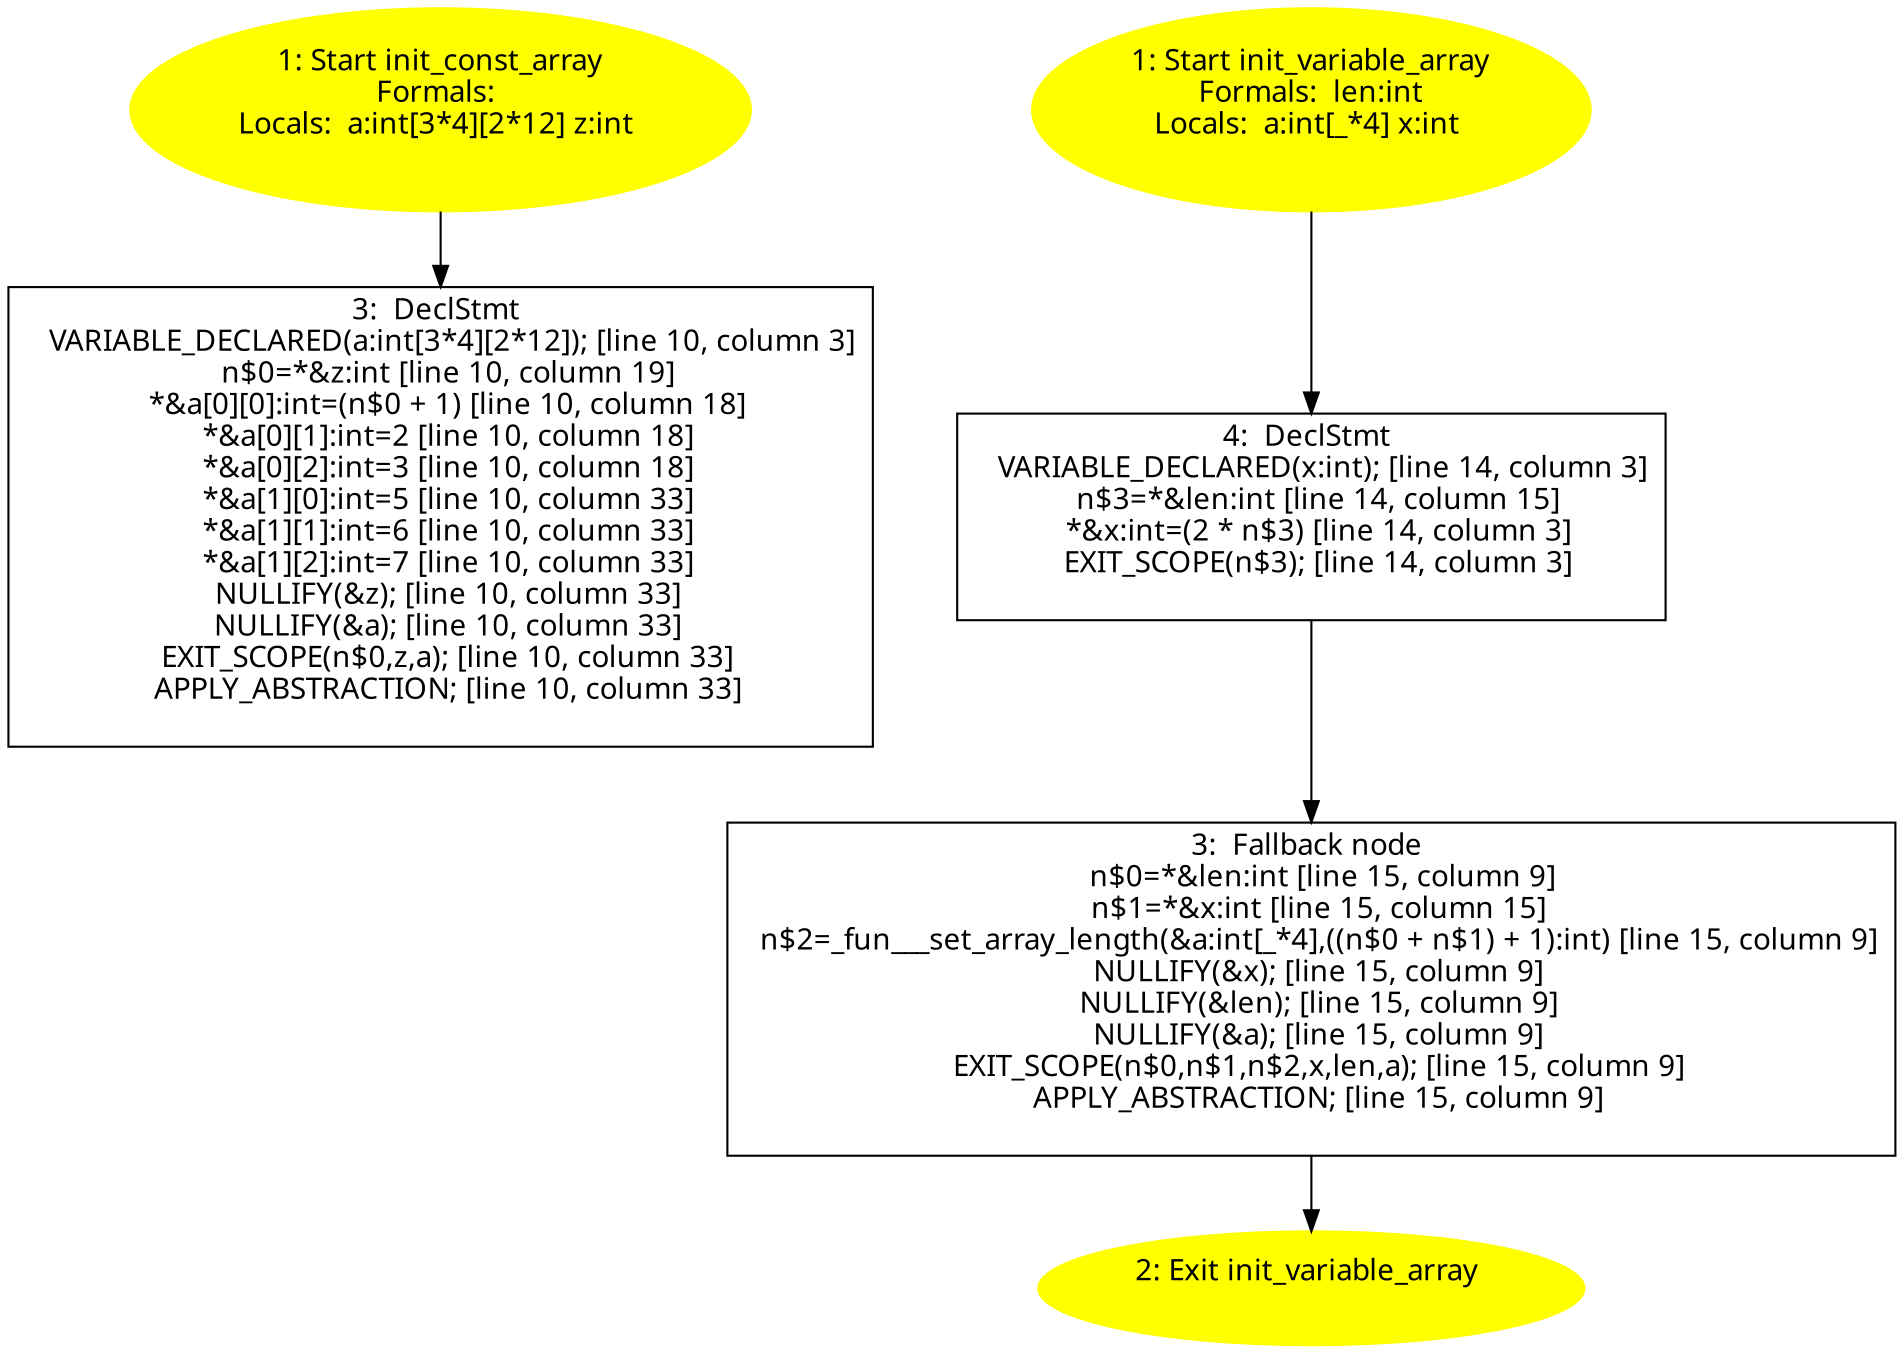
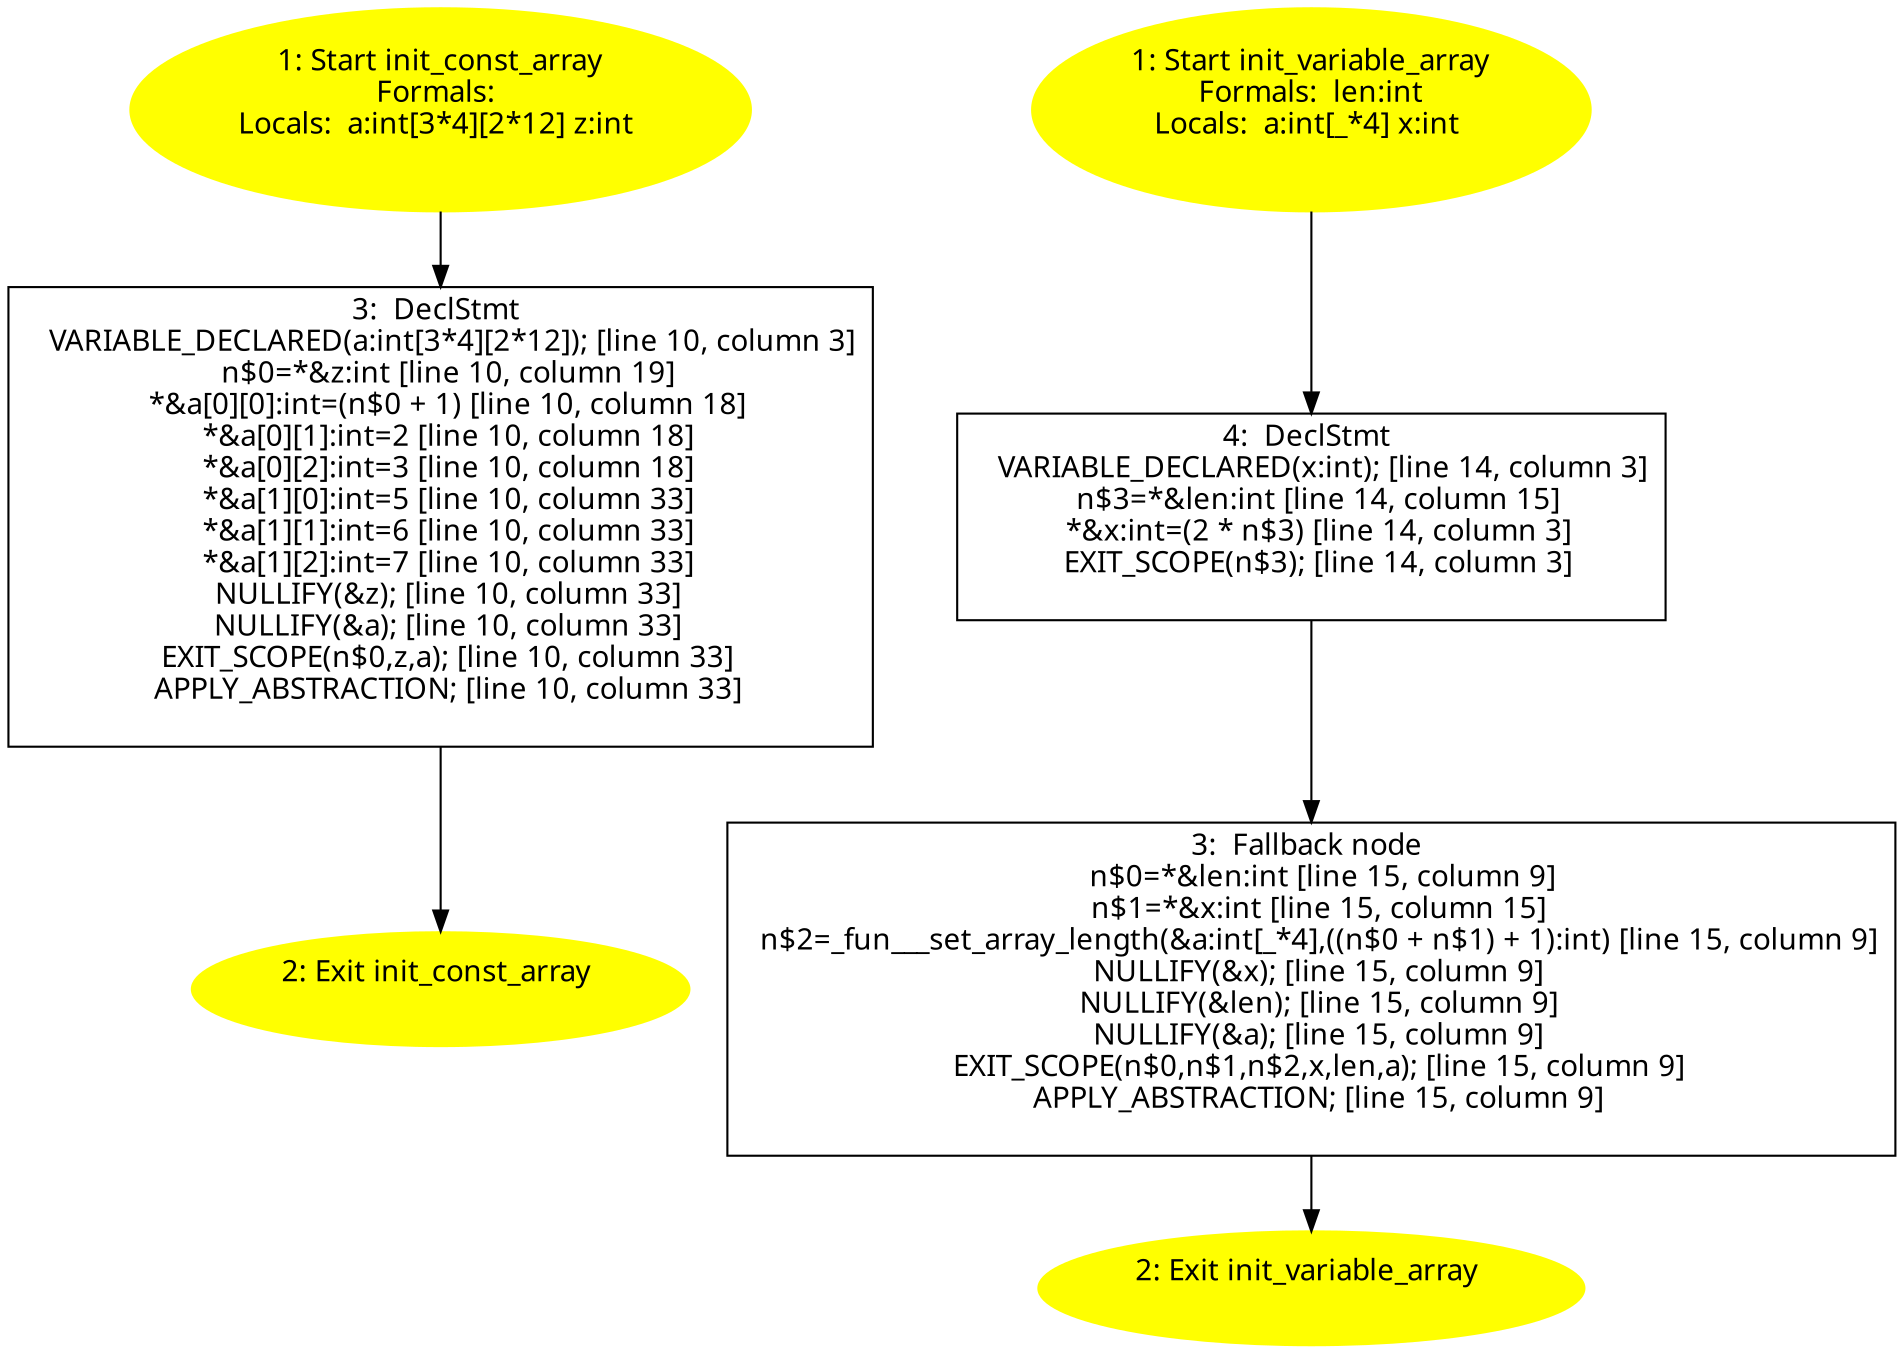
node "2: Exit init_const_array": added
